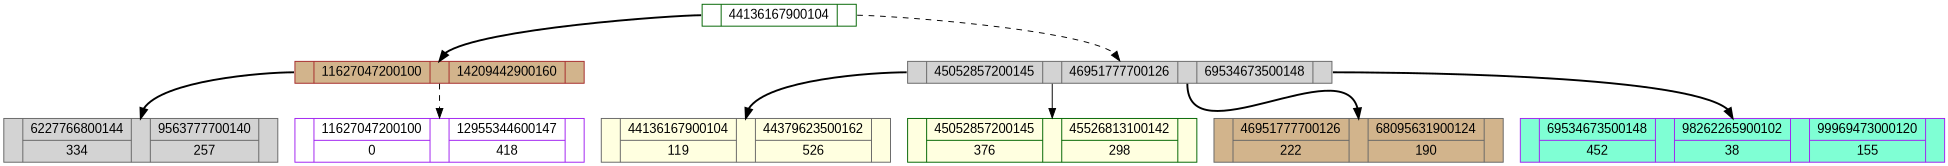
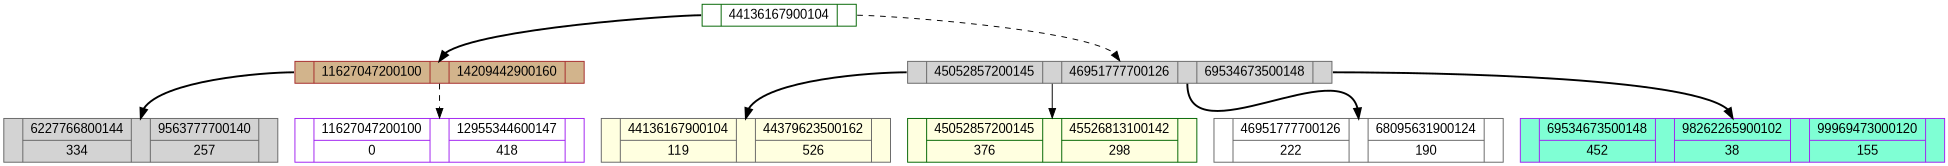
node "46951777700126": fillcolor tan -> white
